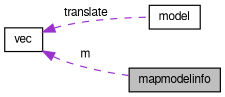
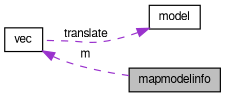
edge "model" -> "vec": reversed
